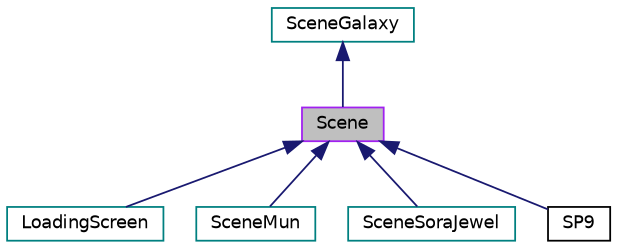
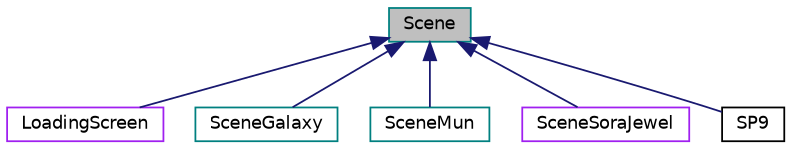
edge "Scene" -> "SceneGalaxy": reversed
node "Scene": color purple -> teal
node "LoadingScreen": color teal -> purple
node "SceneSoraJewel": color teal -> purple
